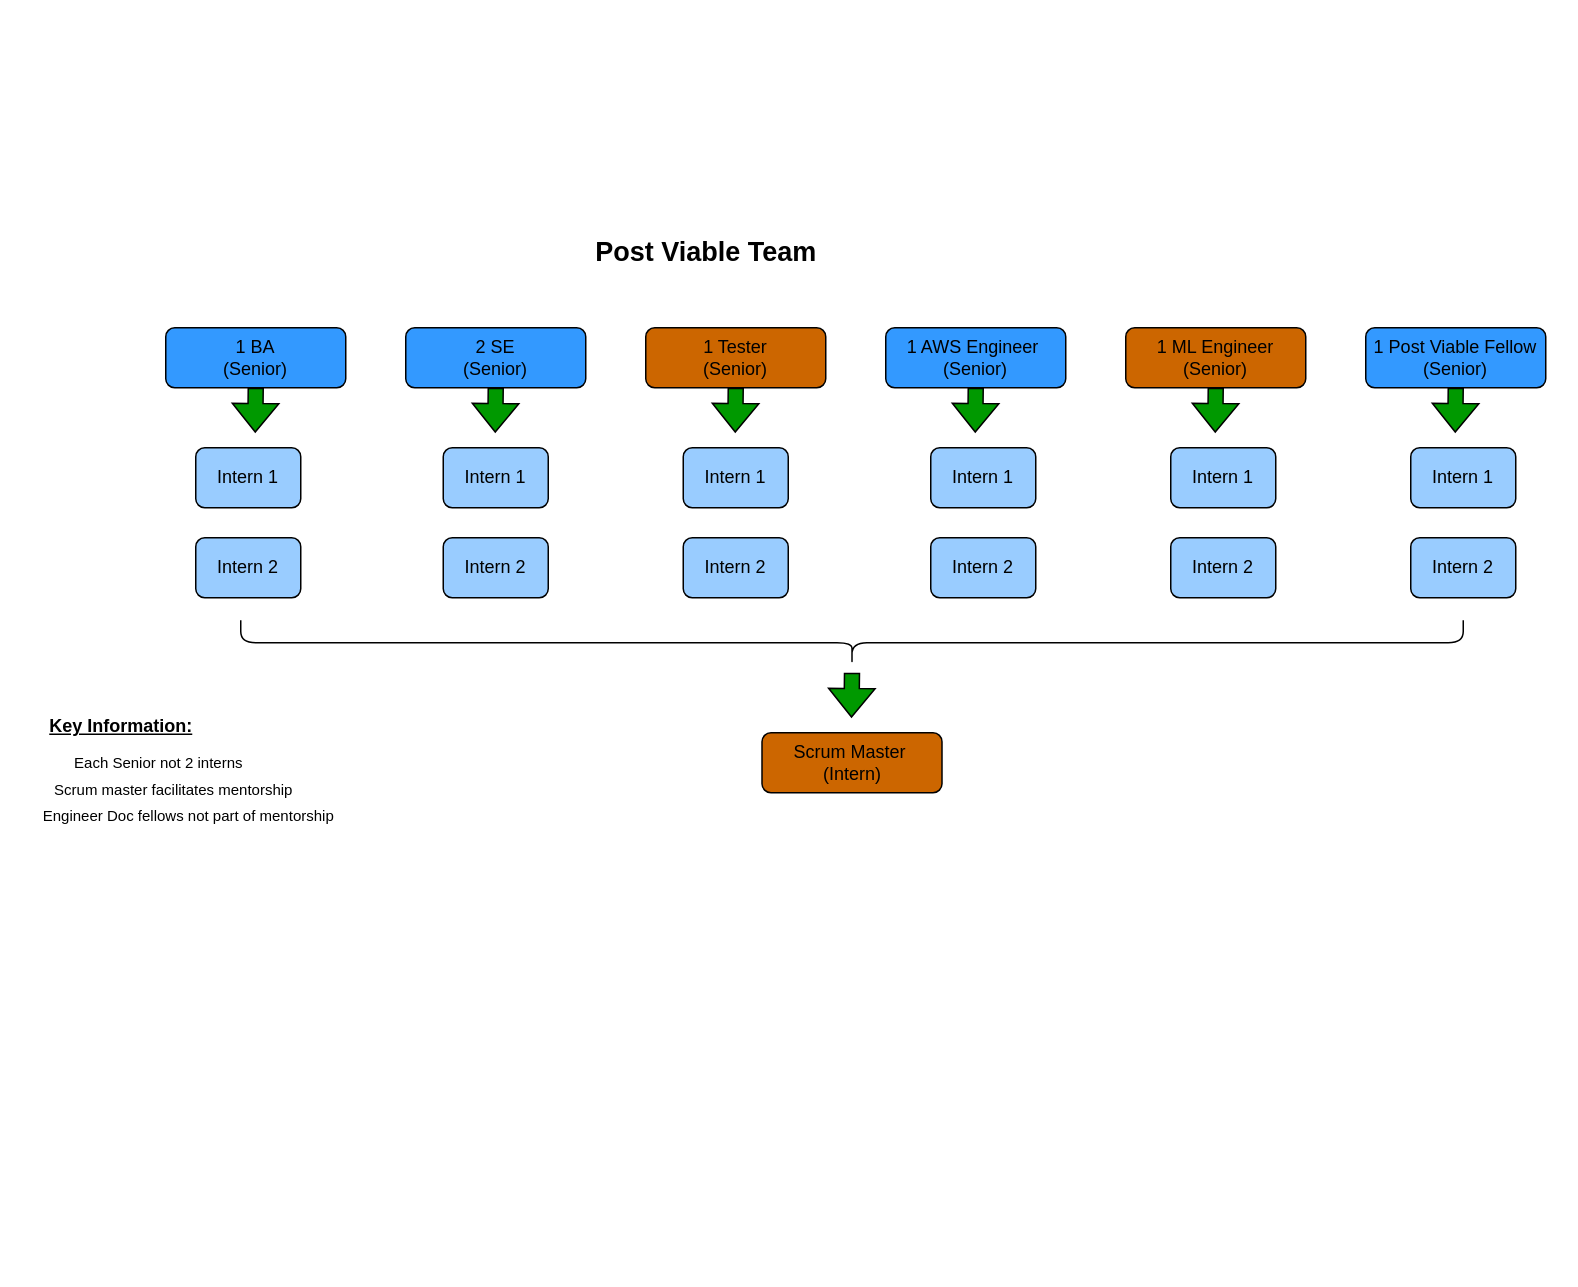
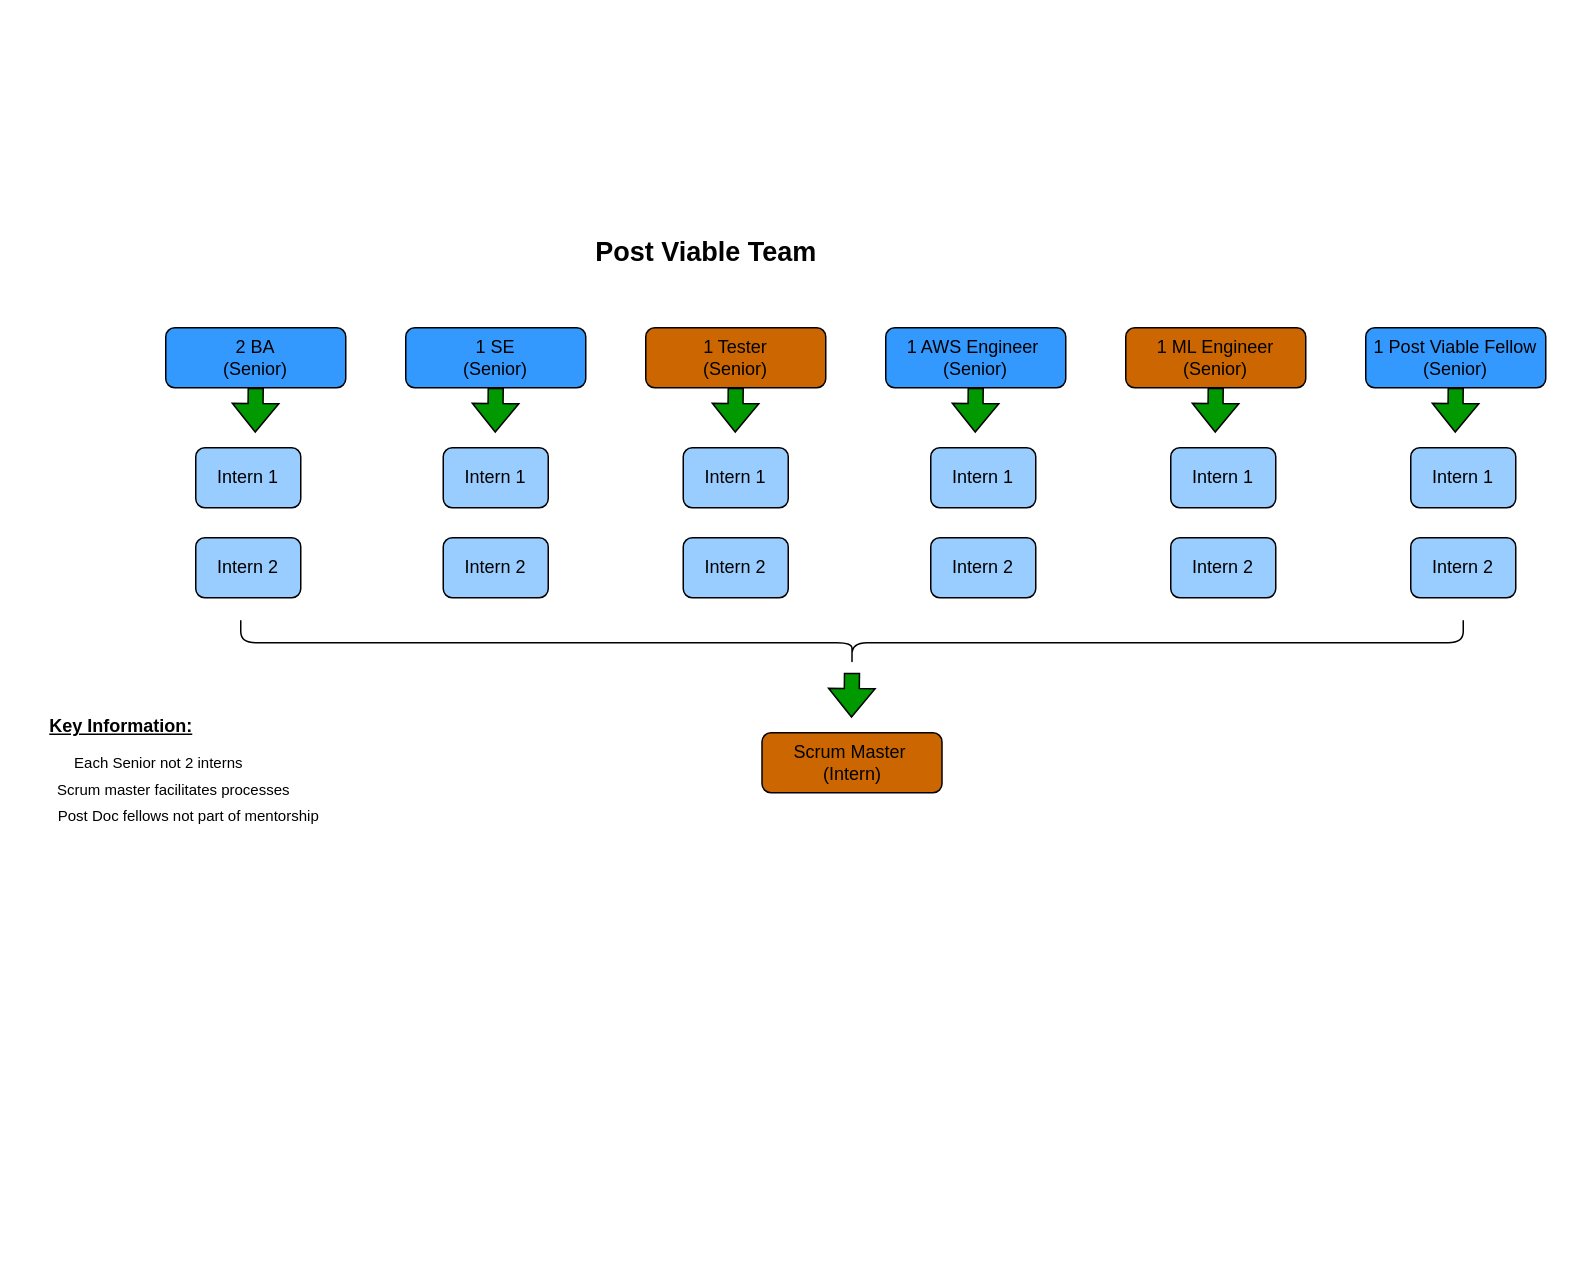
node "1 BA (Senior)": label "1 BA (Senior)" -> "2 BA (Senior)"
node "2 SE (Senior)": label "2 SE (Senior)" -> "1 SE (Senior)"
node "Scrum master facilitates mentorship": label "Scrum master facilitates mentorship" -> "Scrum master facilitates processes"
node "Engineer Doc fellows not part of mentorship": label "Engineer Doc fellows not part of mentorship" -> "Post Doc fellows not part of mentorship"
